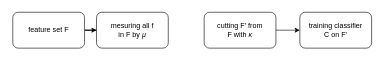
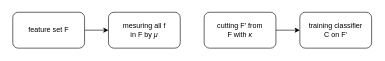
node "mesuring all f in F by μ": moved (132, 30) -> (144, 30)
